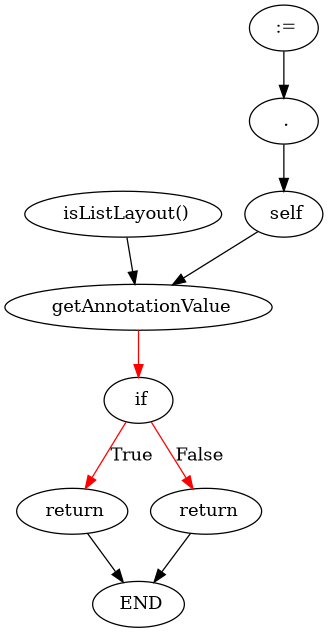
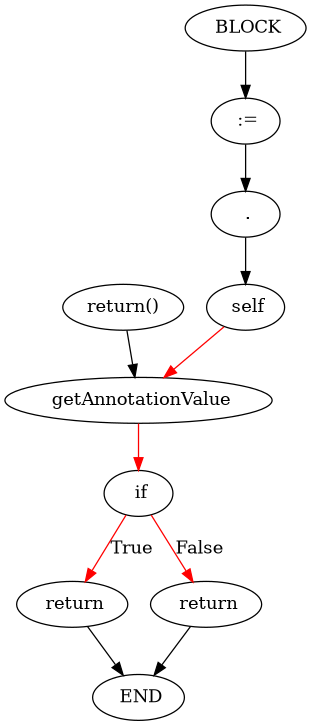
node "BLOCK": added
node "isListLayout()": label "isListLayout()" -> "return()"
edge "self" -> "getAnnotationValue": color black -> red
